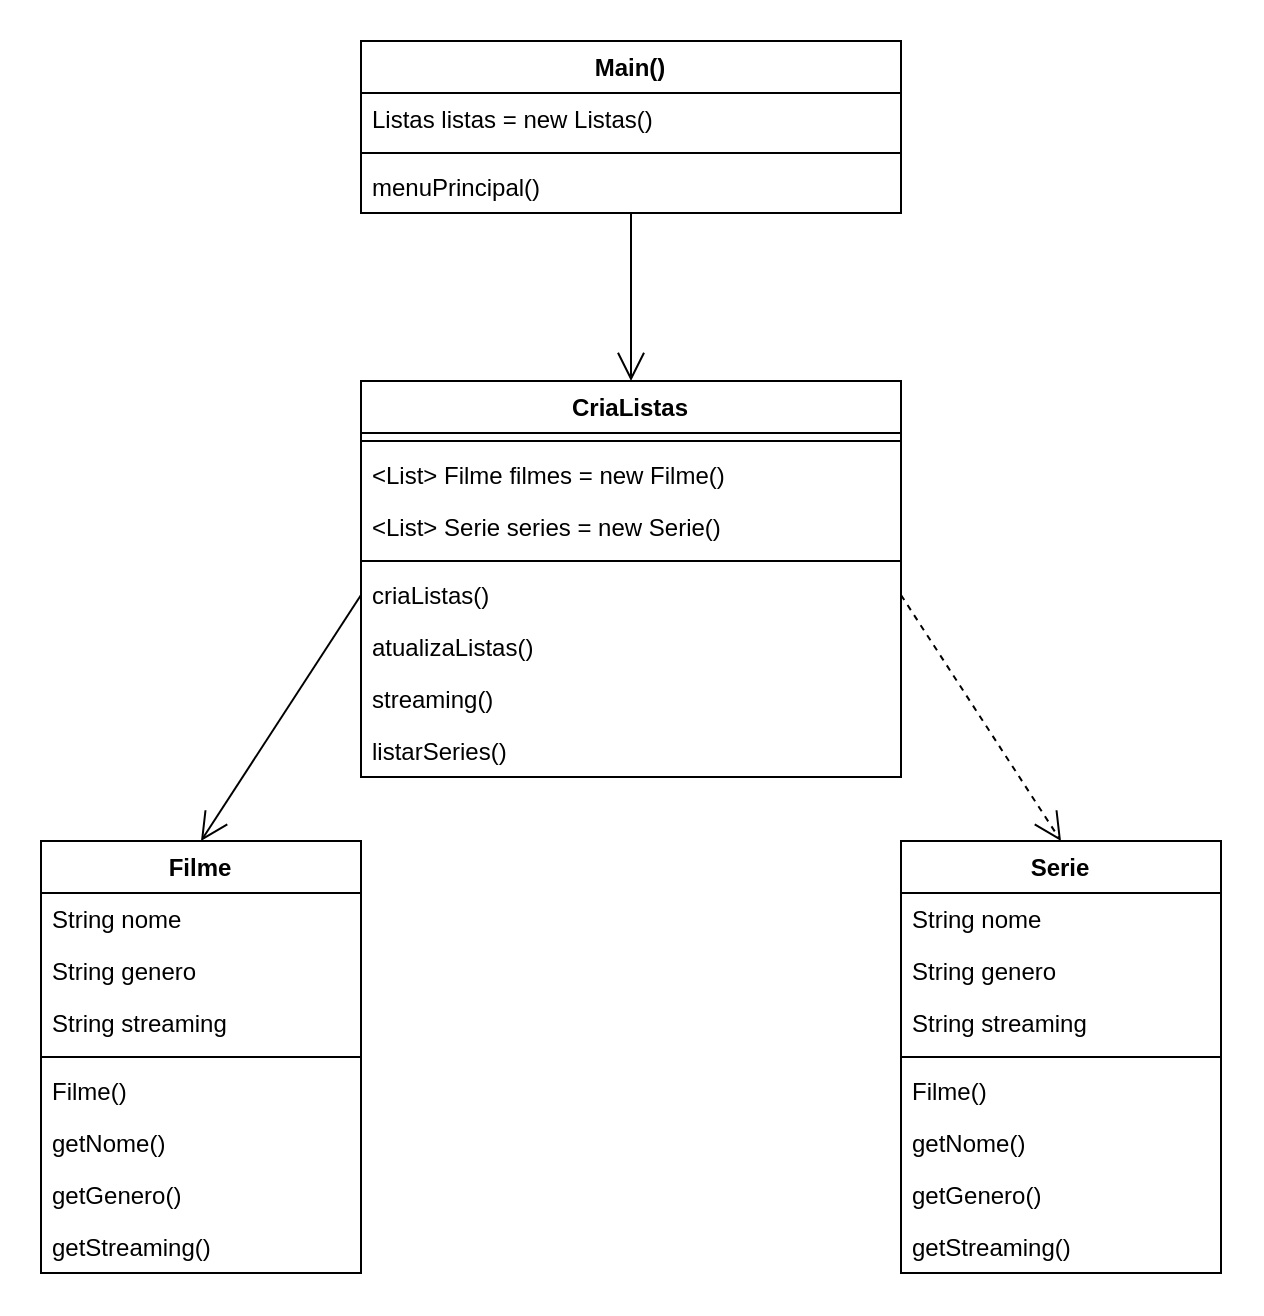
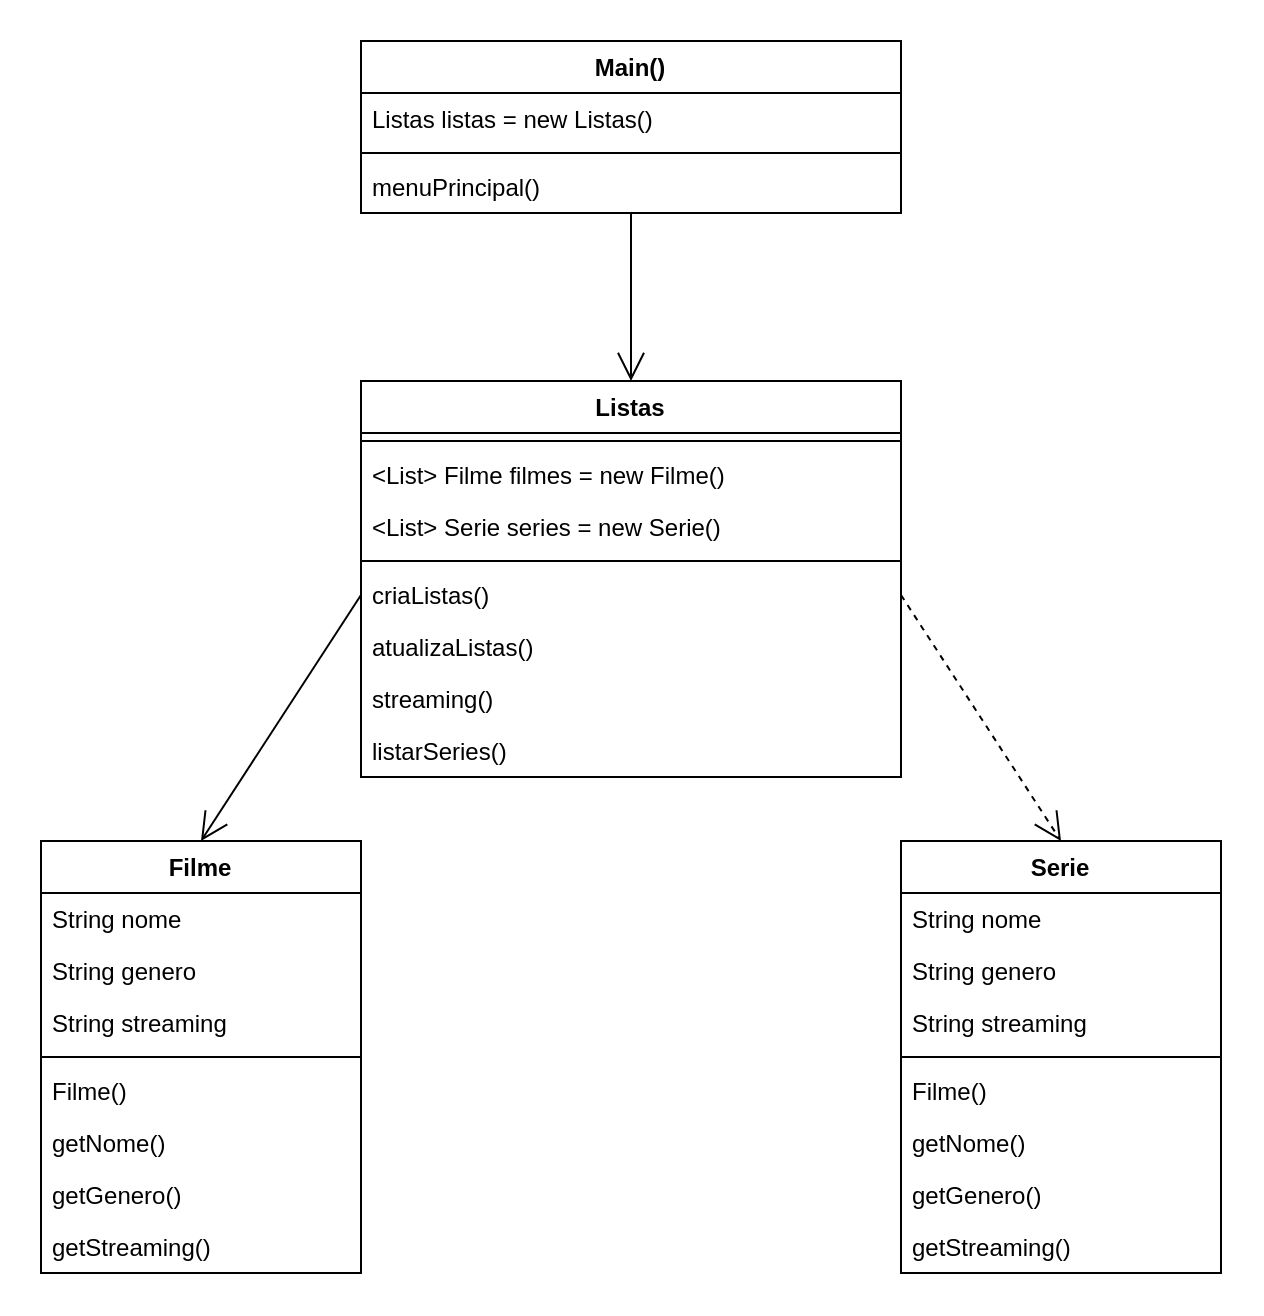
node "CriaListas": label "CriaListas" -> "Listas"
